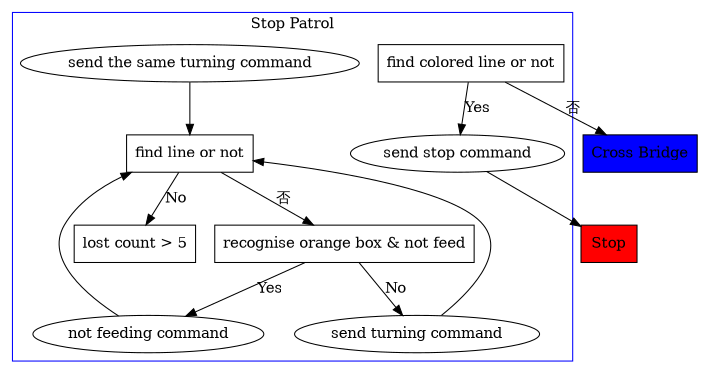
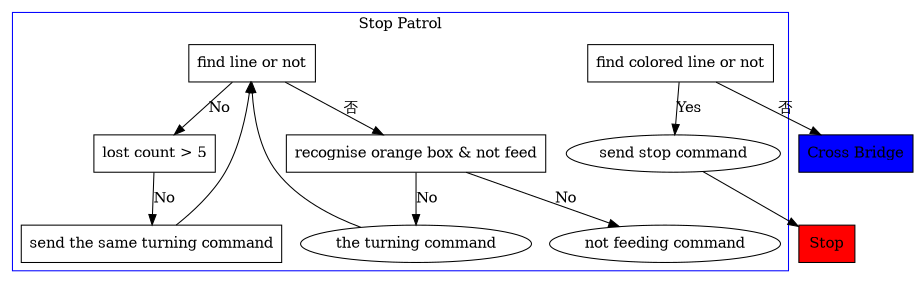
node "send the same turning command": shape ellipse -> box
edge "lost count > 5" -> "send the same turning command": added, label "No"
edge "not feeding command" -> "find line or not": removed
edge "recognise orange box & not feed" -> "not feeding command": label "Yes" -> "No"
node "send turning command": label "send turning command" -> "the turning command"
